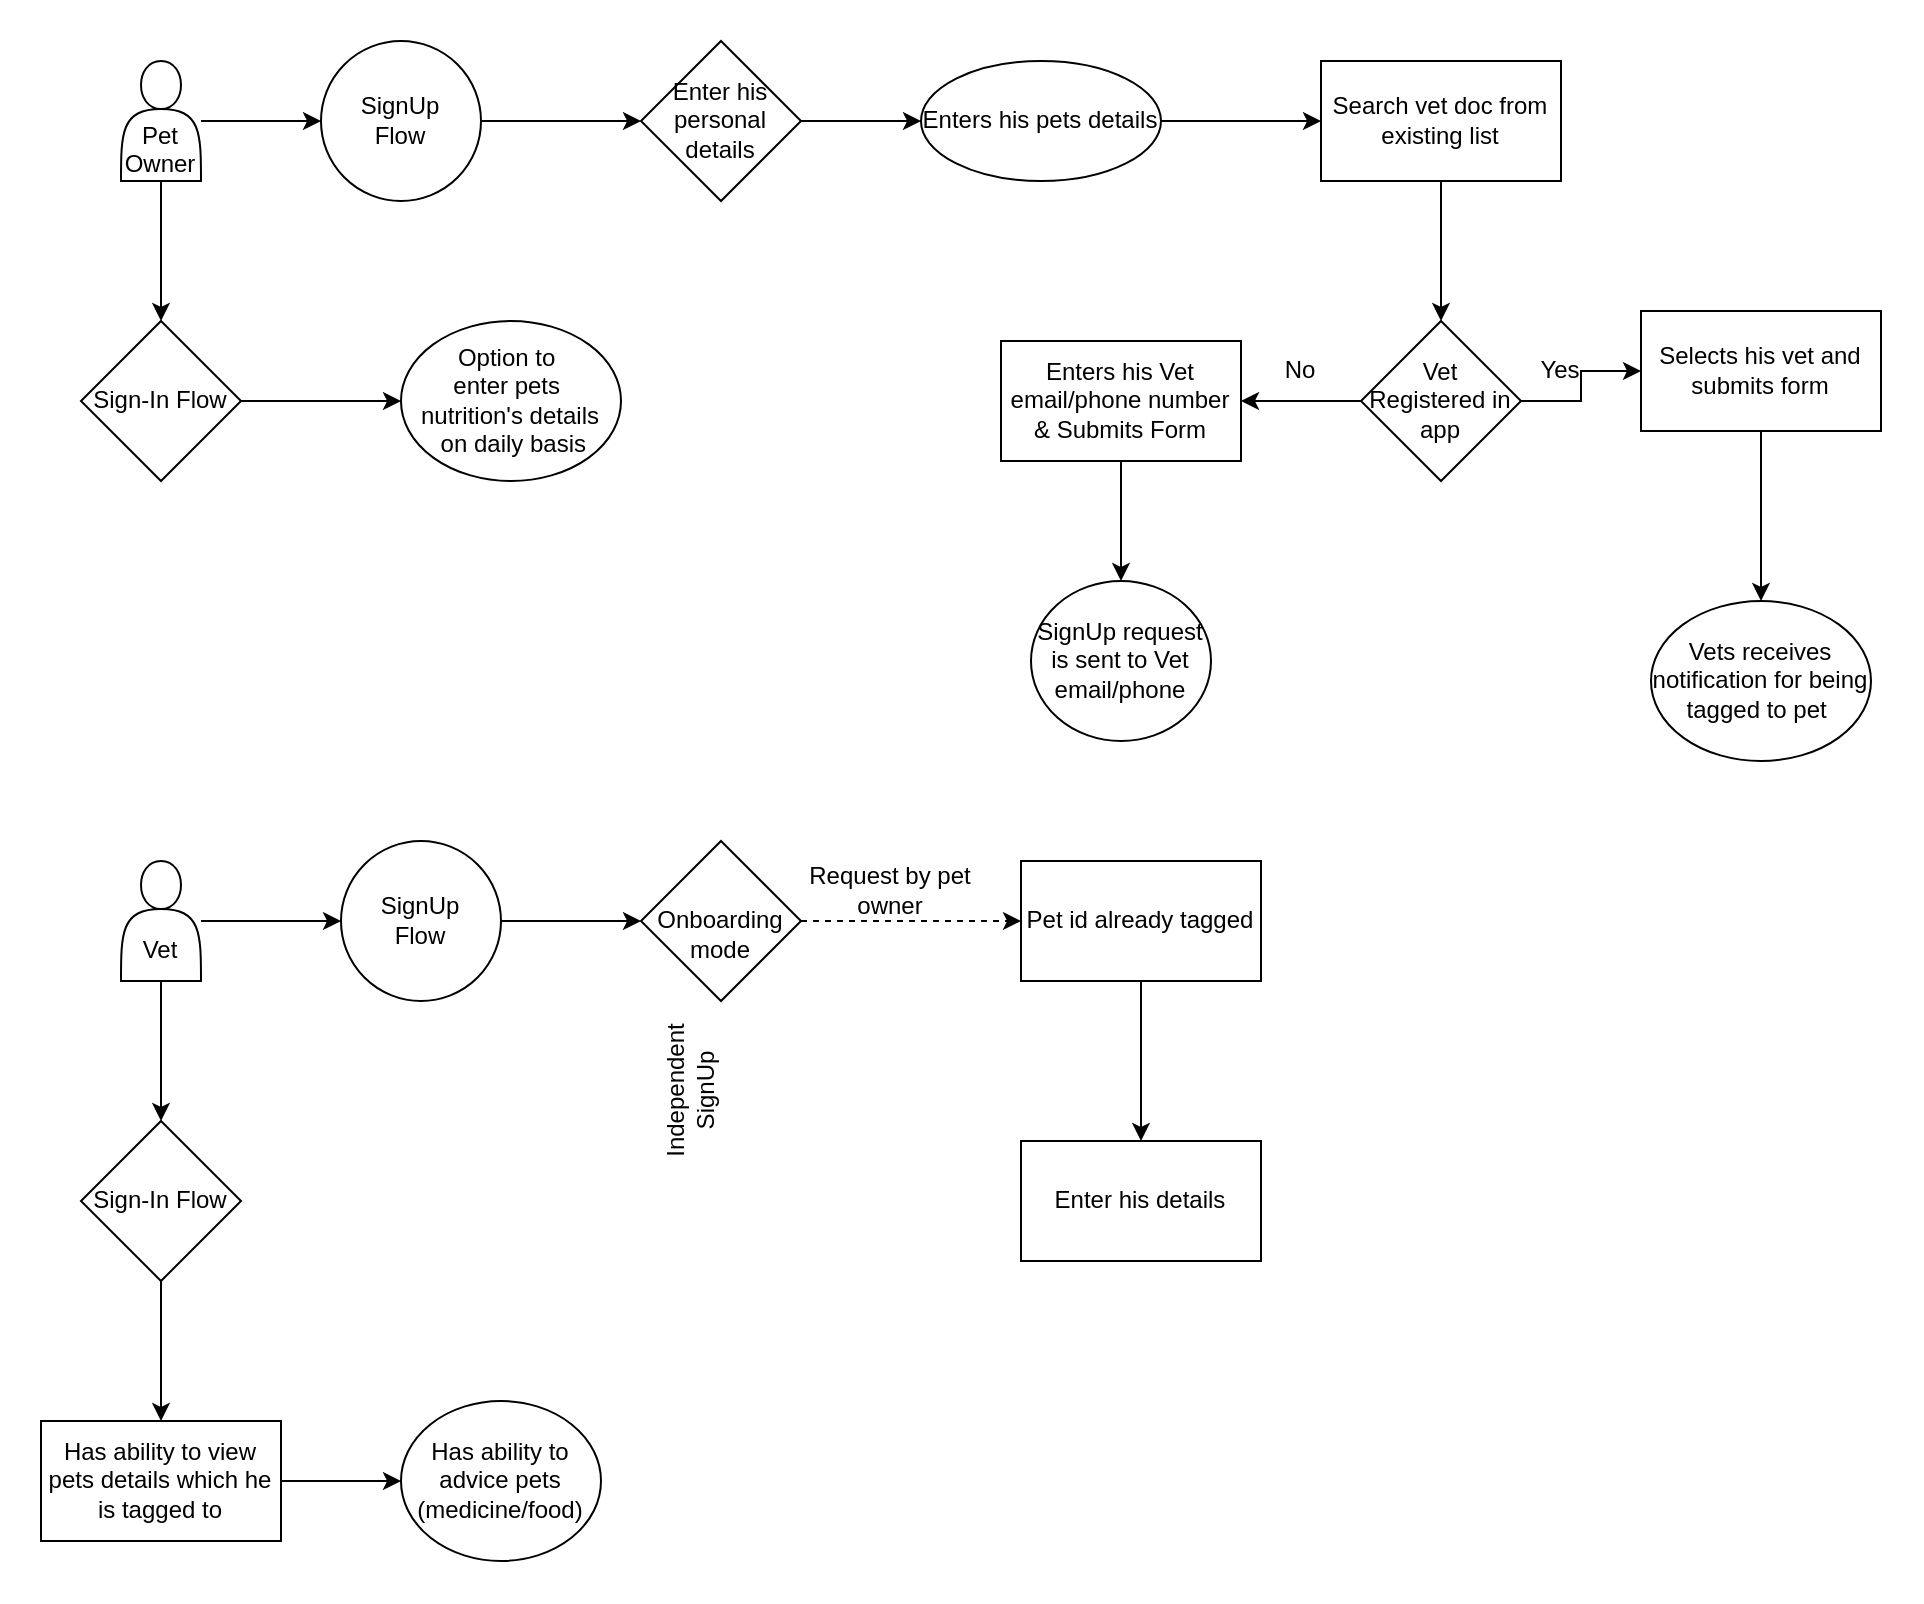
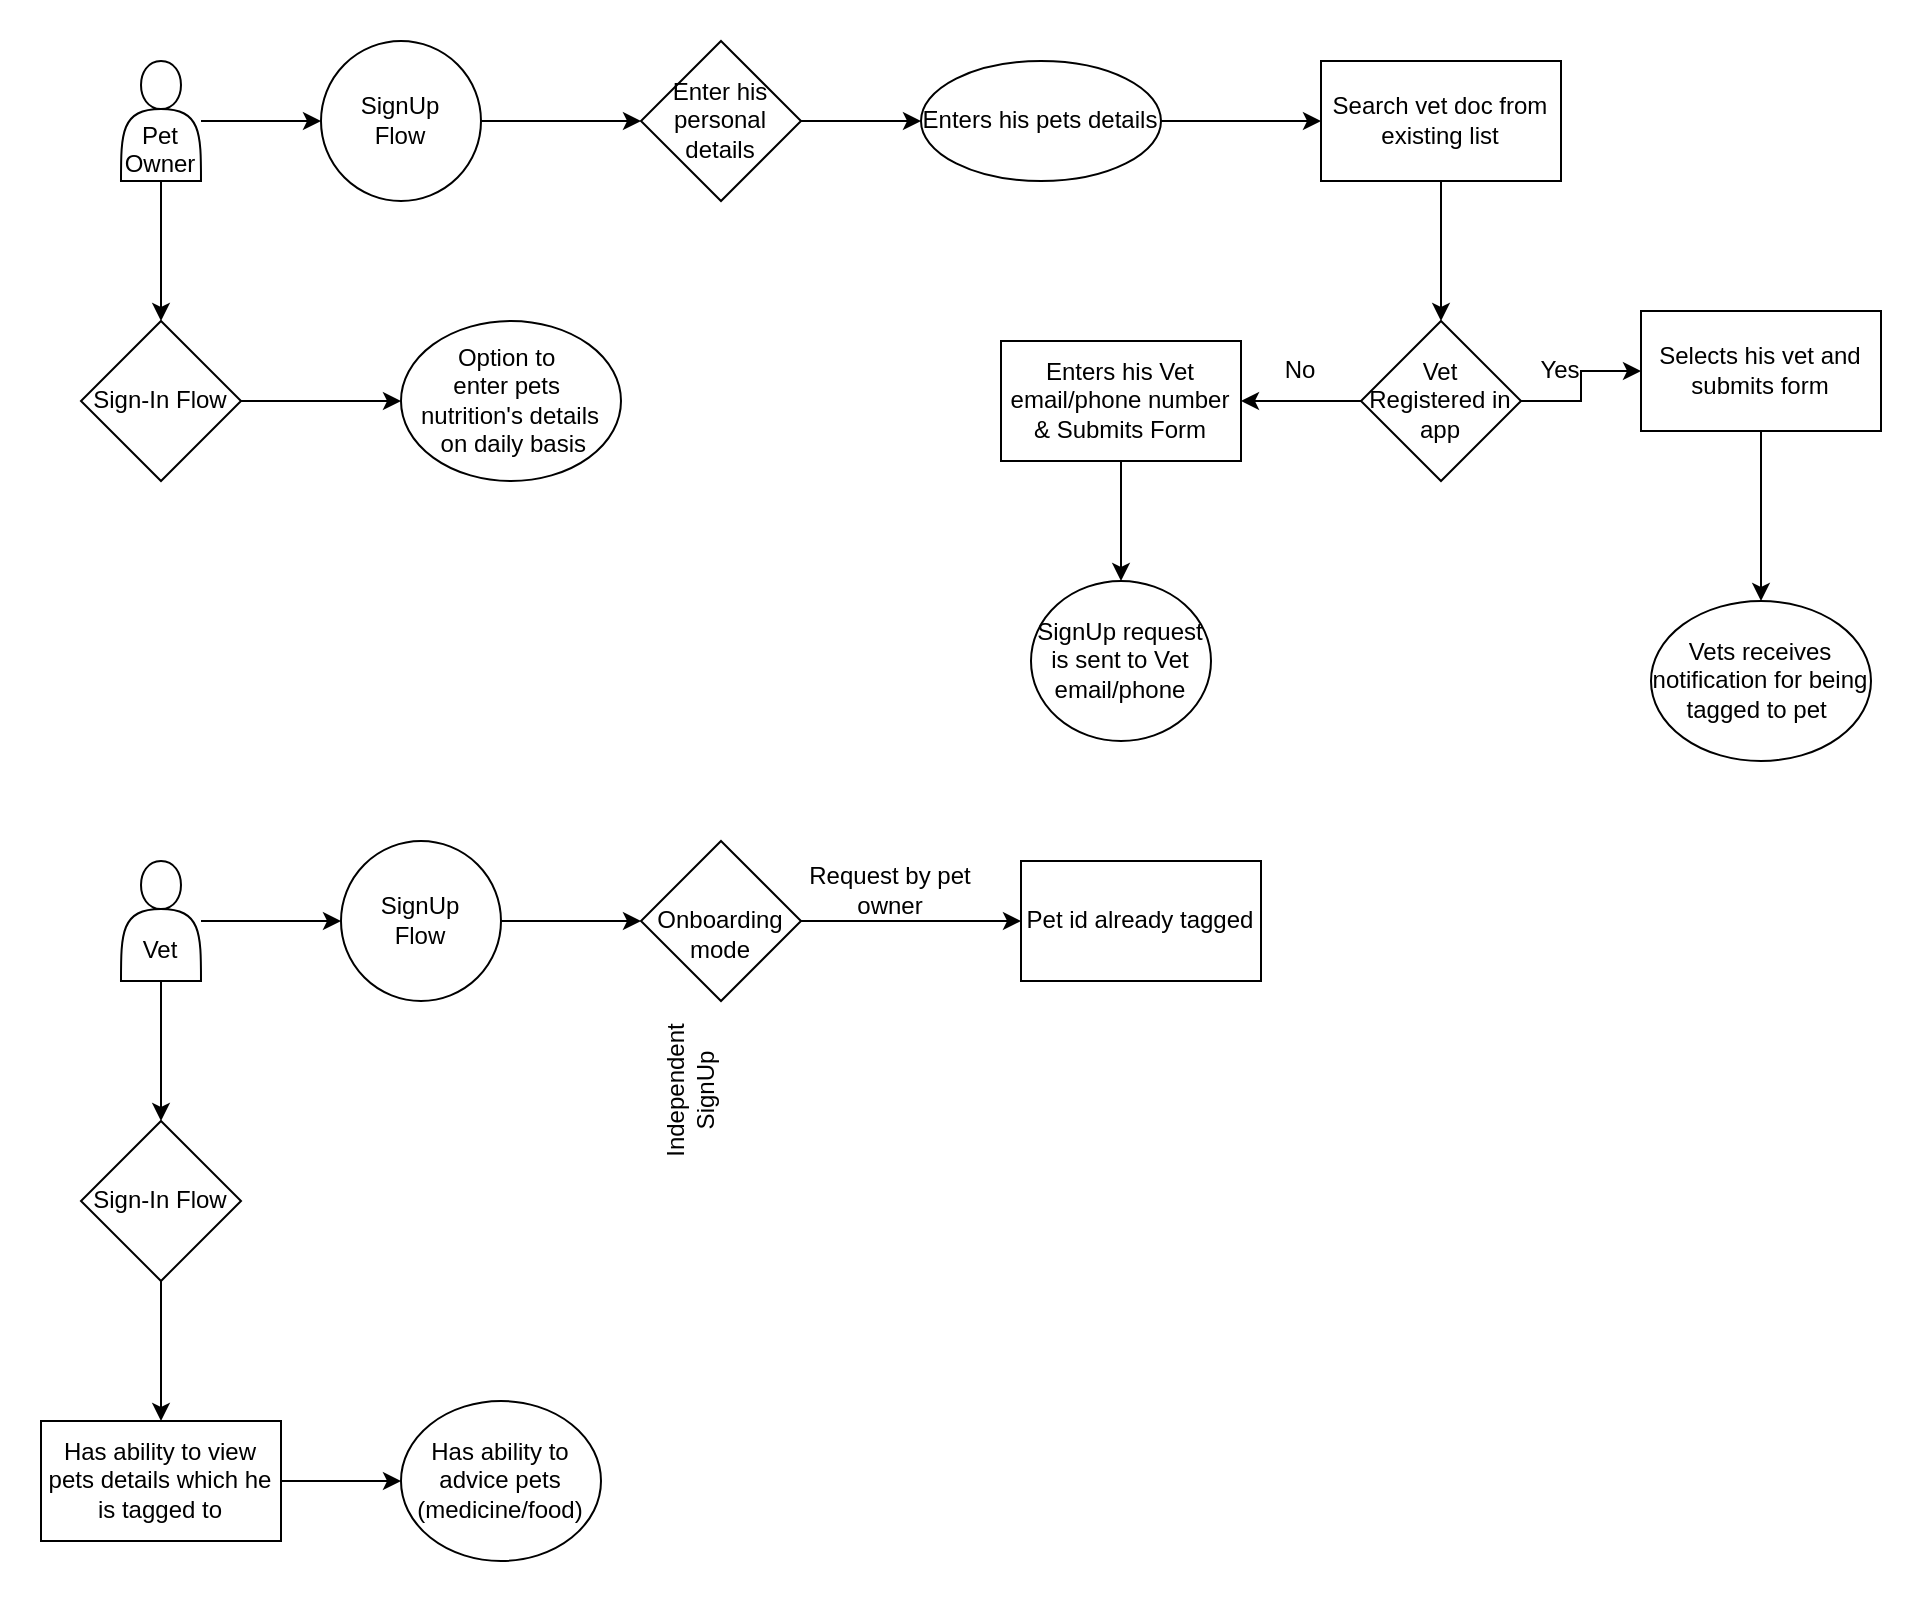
edge "Onboarding mode" -> "Pet id already tagged": style dashed -> solid
edge "Pet id already tagged" -> "Enter his details": removed
node "Enter his details": removed
